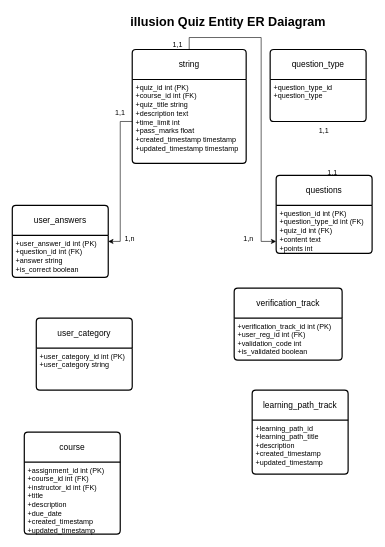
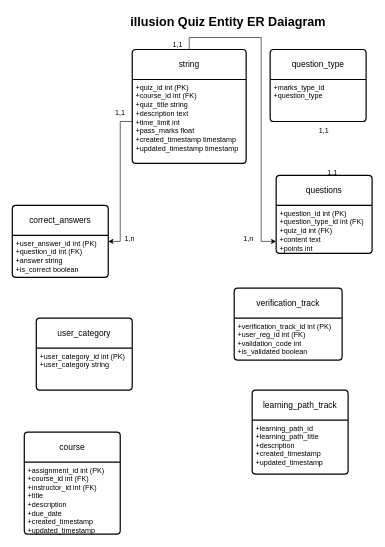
node "+question_type_id +question_type": label "+question_type_id +question_type" -> "+marks_type_id +question_type"
node "user_answers": label "user_answers" -> "correct_answers"
